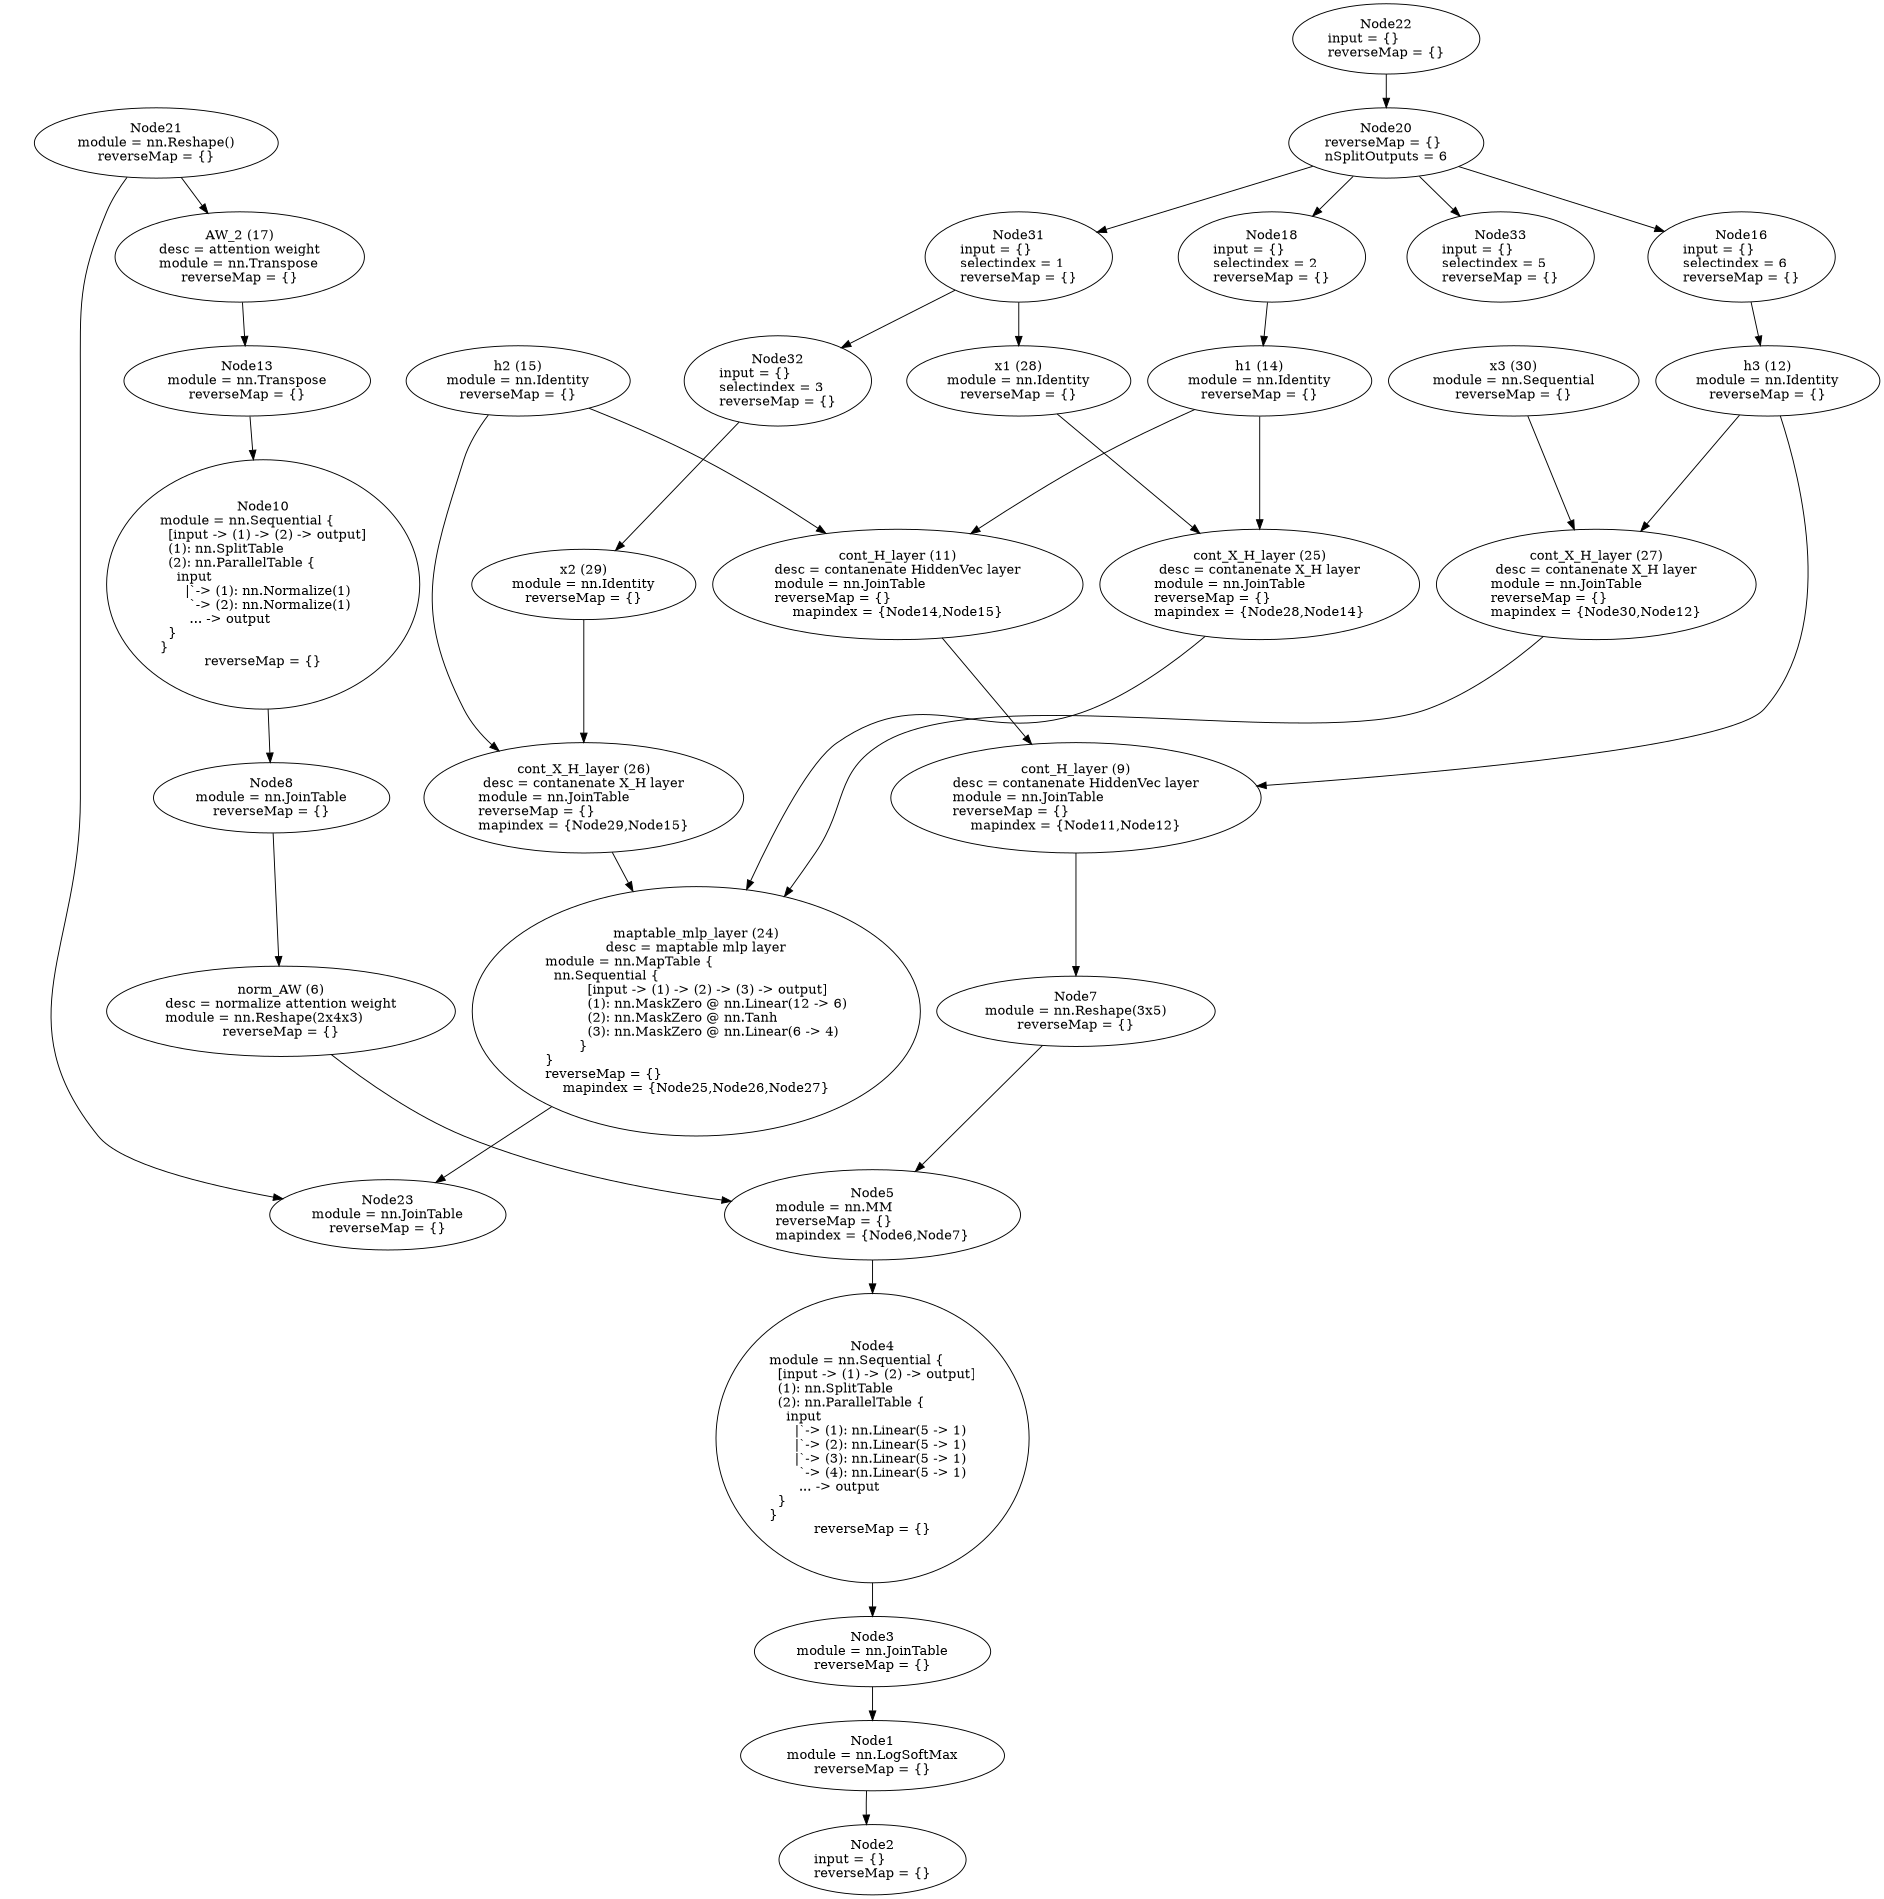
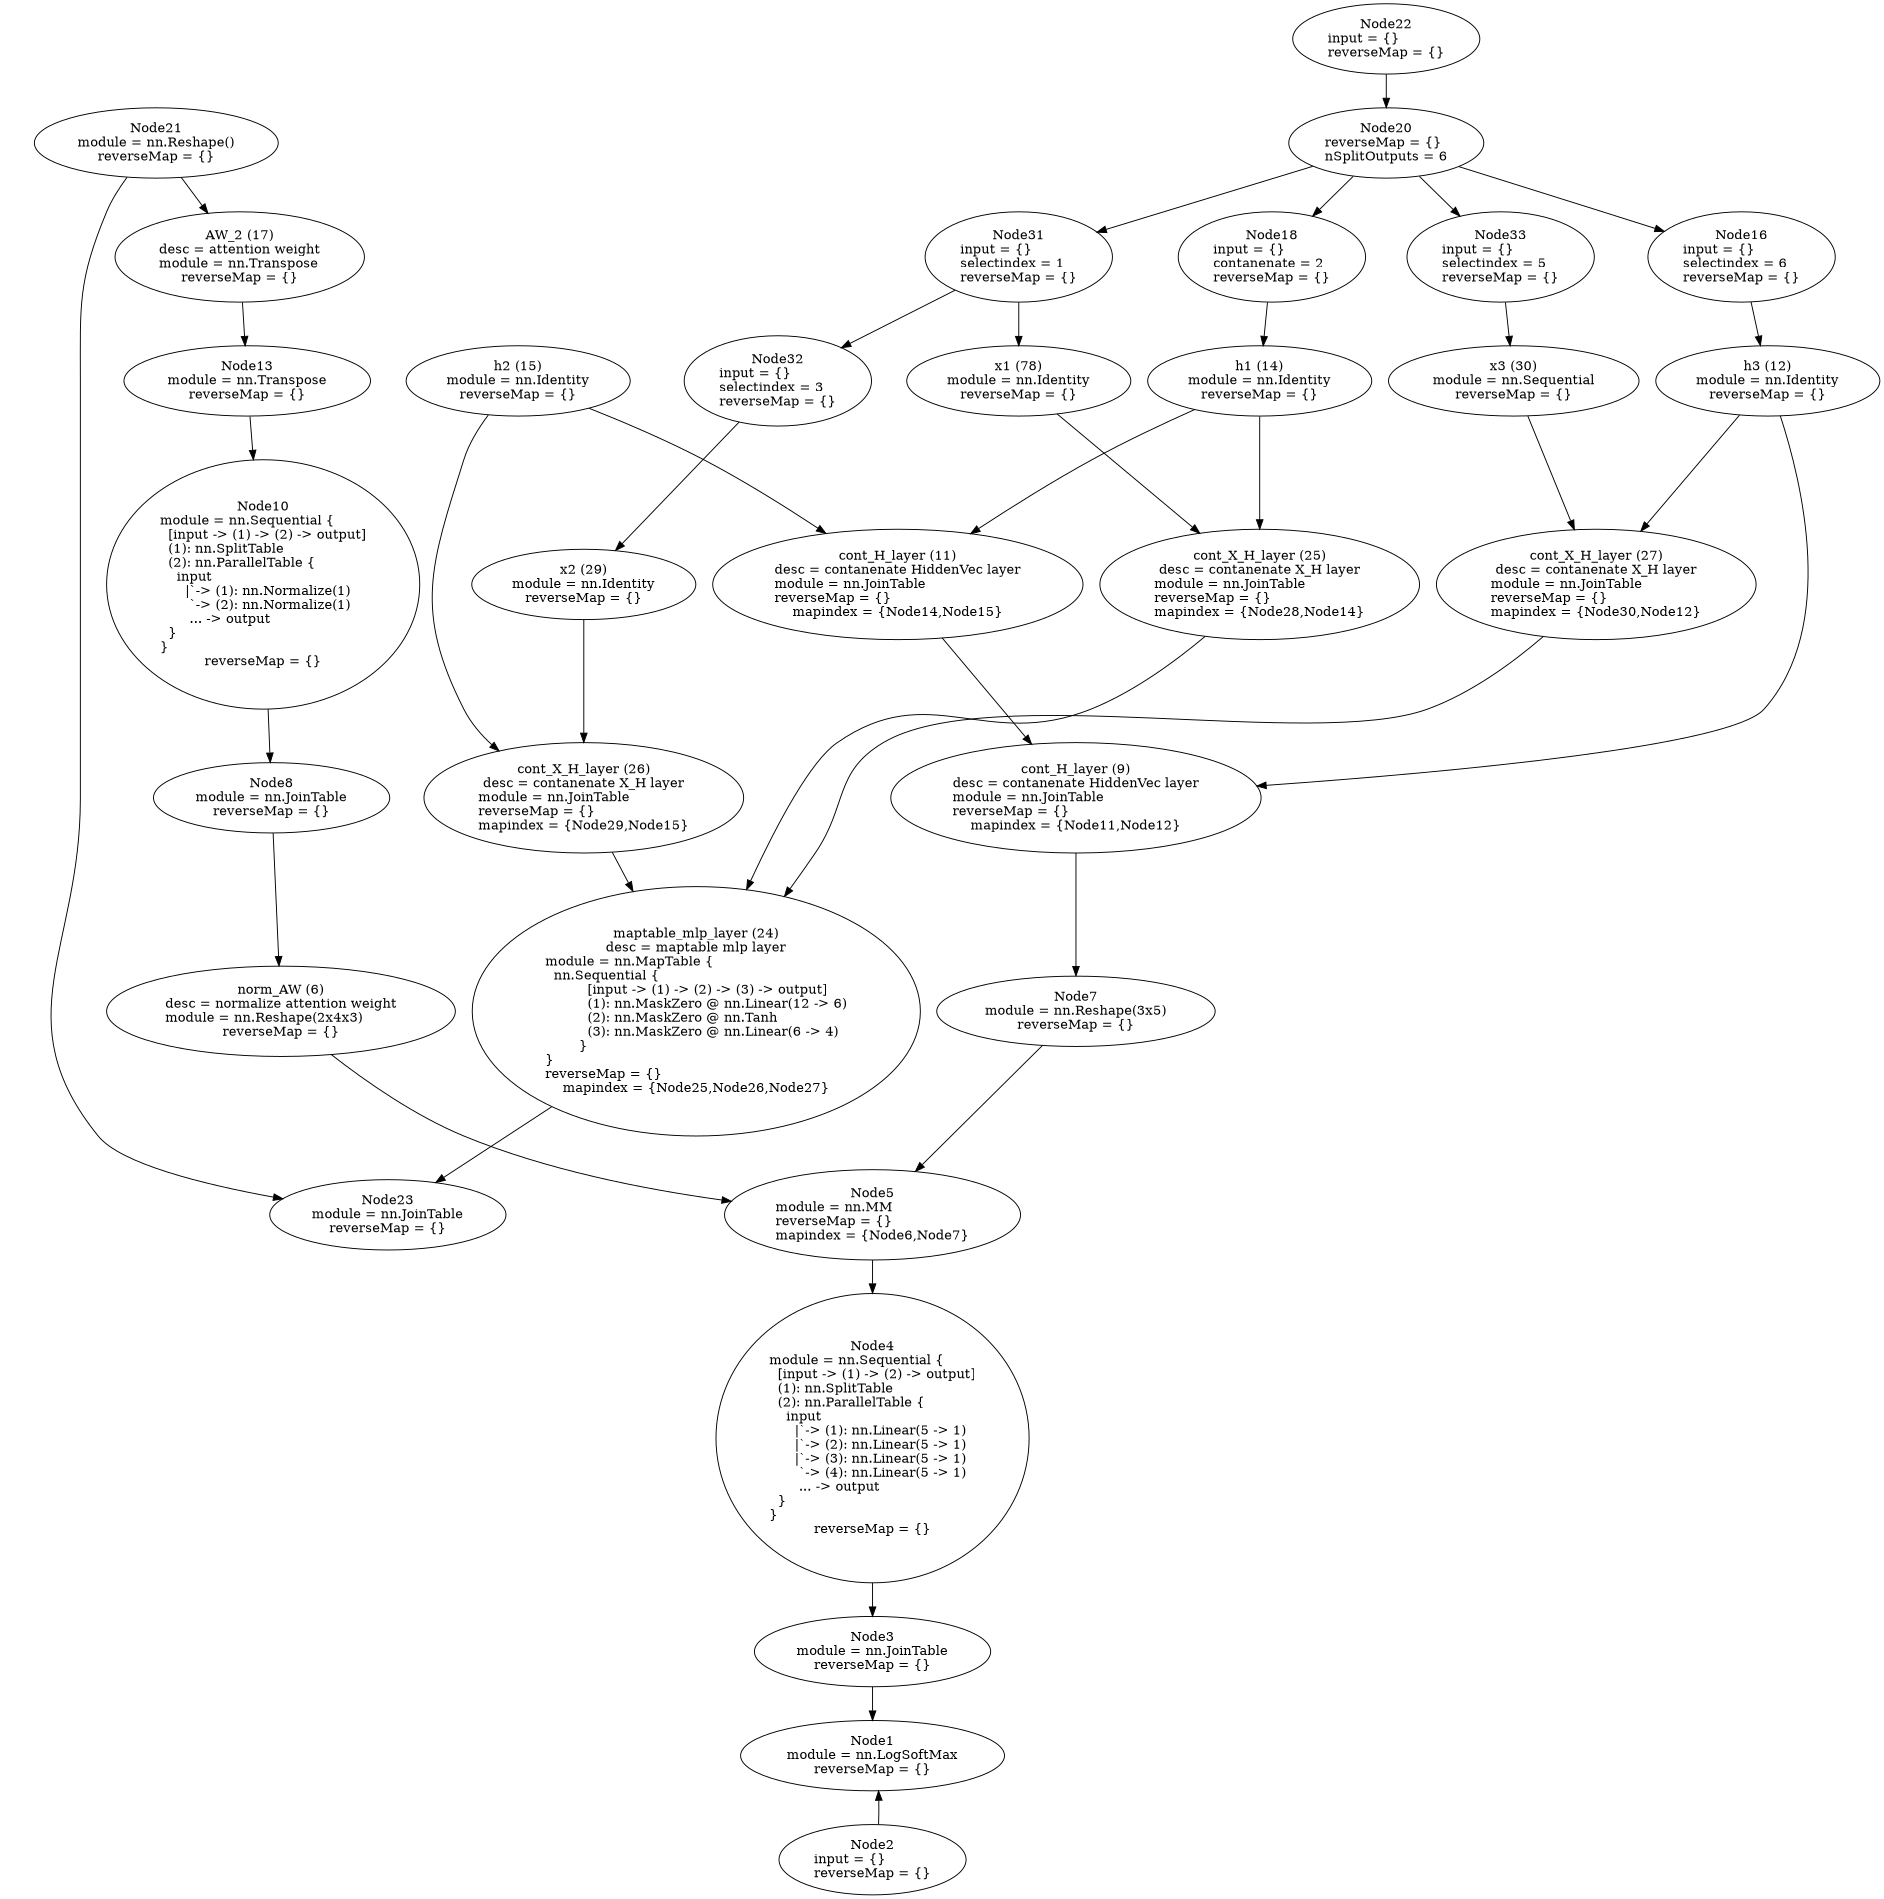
node "Node18 input = {} selectindex = 2 reverseMap = {}": label "Node18 input = {} selectindex = 2 reverseMap = {}" -> "Node18 input = {} contanenate = 2 reverseMap = {}"
edge "Node33 input = {} selectindex = 5 reverseMap = {}" -> "x3 (30) module = nn.Sequential reverseMap = {}": added
node "x1 (28) module = nn.Identity reverseMap = {}": label "x1 (28) module = nn.Identity reverseMap = {}" -> "x1 (78) module = nn.Identity reverseMap = {}"
edge "Node1 module = nn.LogSoftMax reverseMap = {}" -> "Node2 input = {} reverseMap = {}": reversed
